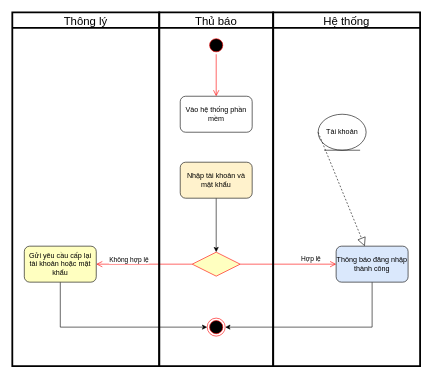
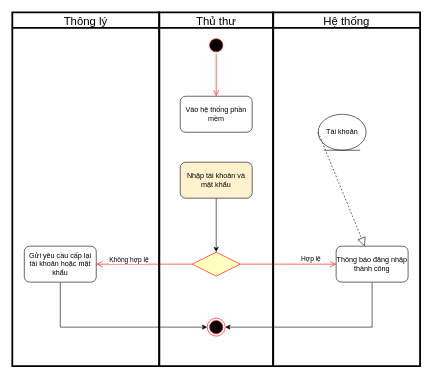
node "Thủ báo": label "Thủ báo" -> "Thủ thư"
node "Gửi yêu cầu cấp lại tài khoản hoặc mật khẩu": fillcolor #ffffc0 -> #ffffff
node "Thông báo đăng nhập thành công": fillcolor #dae8fc -> #ffffff
